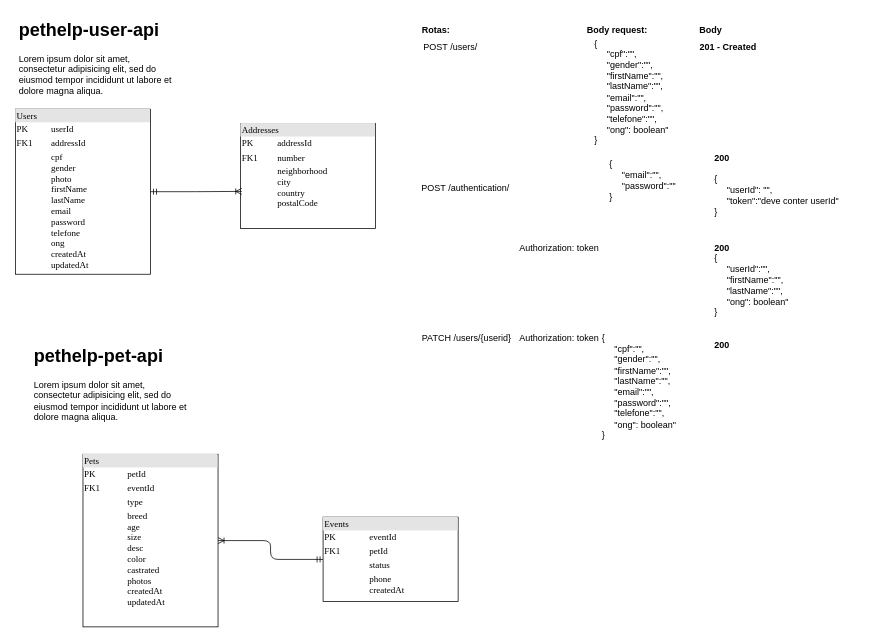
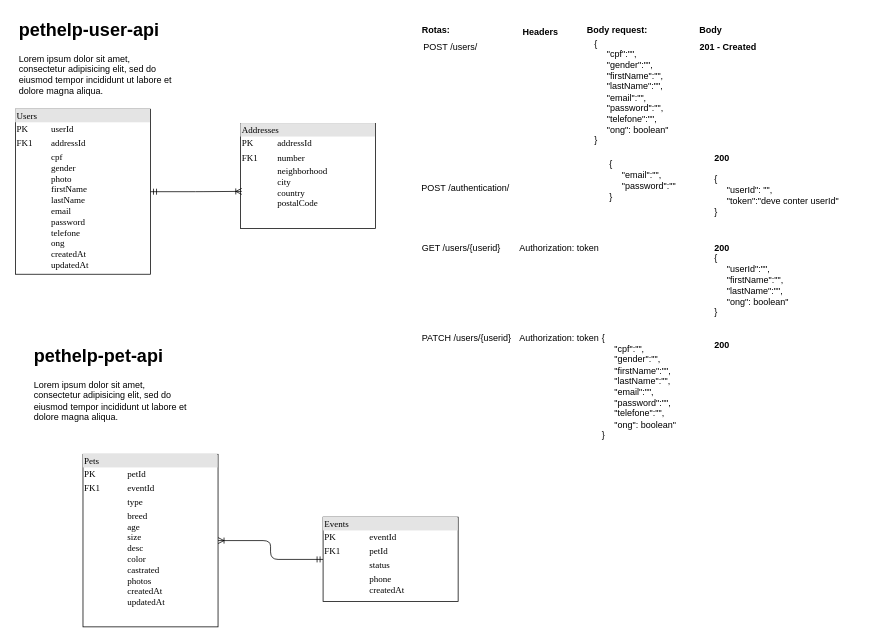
node "Headers": added
node "GET /users/{userid}": added
